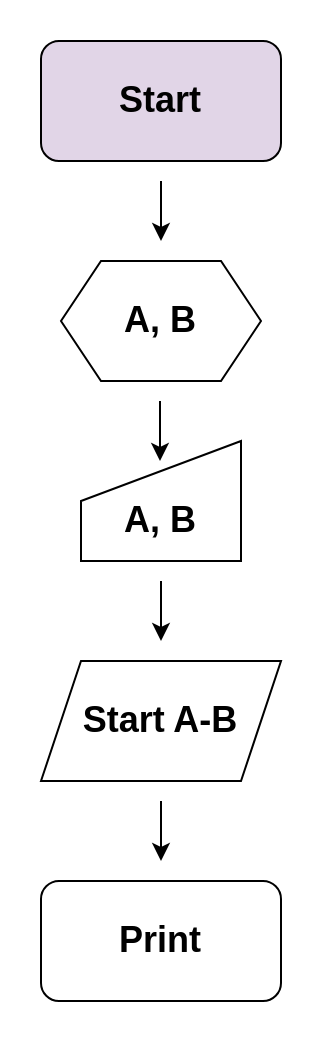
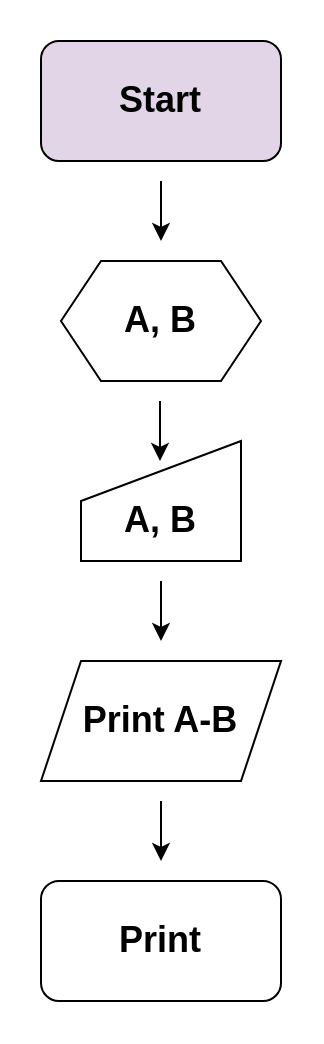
node "Start A-B": label "Start A-B" -> "Print A-B"
